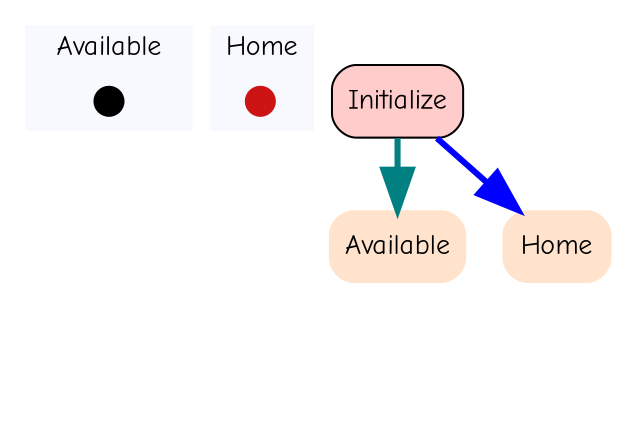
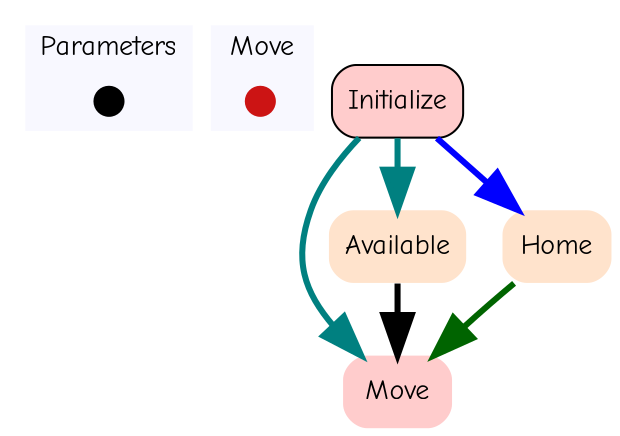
cluster "Available": label "Available" -> "Parameters"
cluster "Home": label "Home" -> "Move"
node "Move": added
